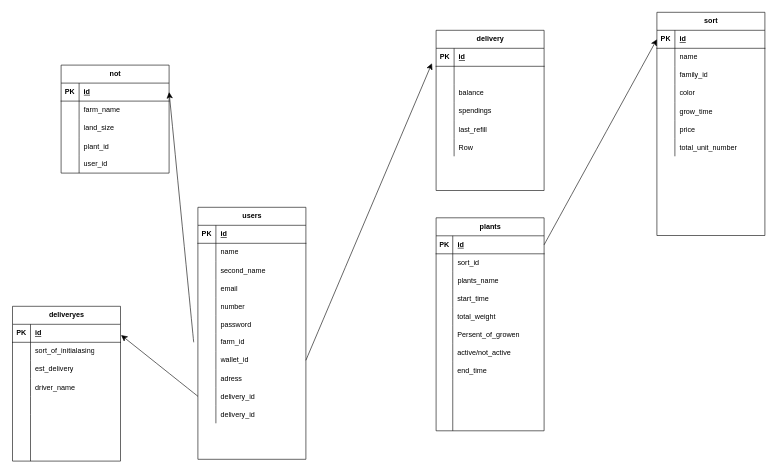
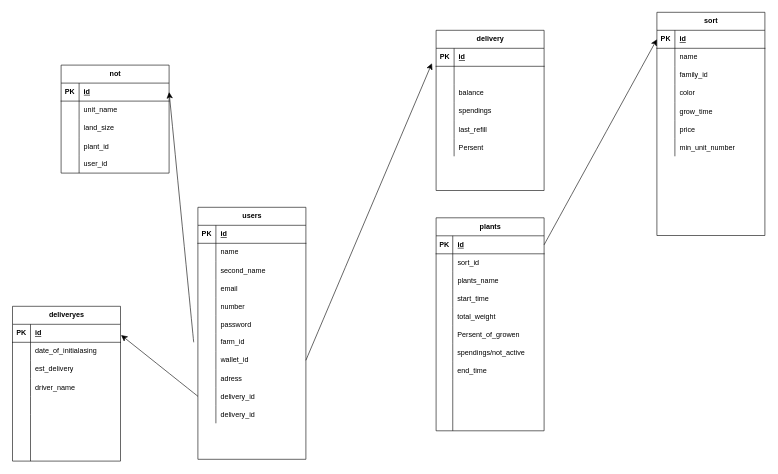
node "farm_name": label "farm_name" -> "unit_name"
node "Row": label "Row" -> "Persent"
node "total_unit_number": label "total_unit_number" -> "min_unit_number"
node "sort_of_initialasing": label "sort_of_initialasing" -> "date_of_initialasing"
node "active/not_active": label "active/not_active" -> "spendings/not_active"
